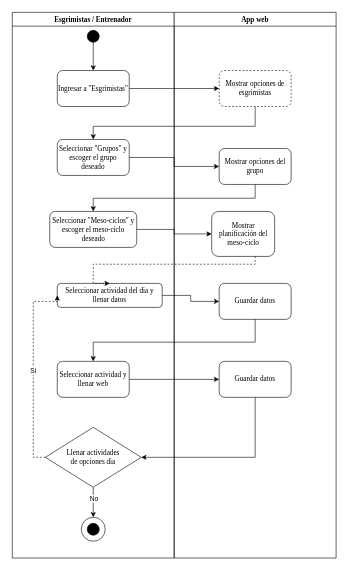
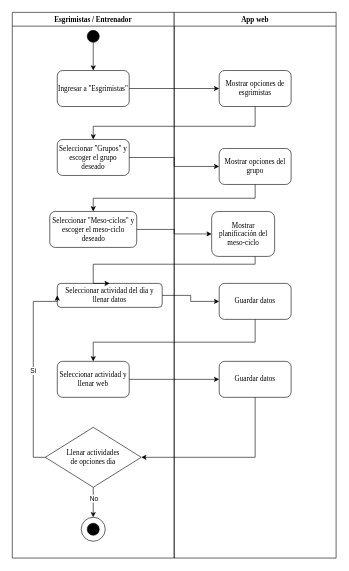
node "Mostrar opciones de esgrimistas": style dashed -> solid
edge "Mostrar planificación del meso-ciclo" -> "Seleccionar actividad del dia y llenar datos": style dashed -> solid
edge "Llenar actividades de opciones dia" -> "Seleccionar actividad del dia y llenar datos": style dashed -> solid
